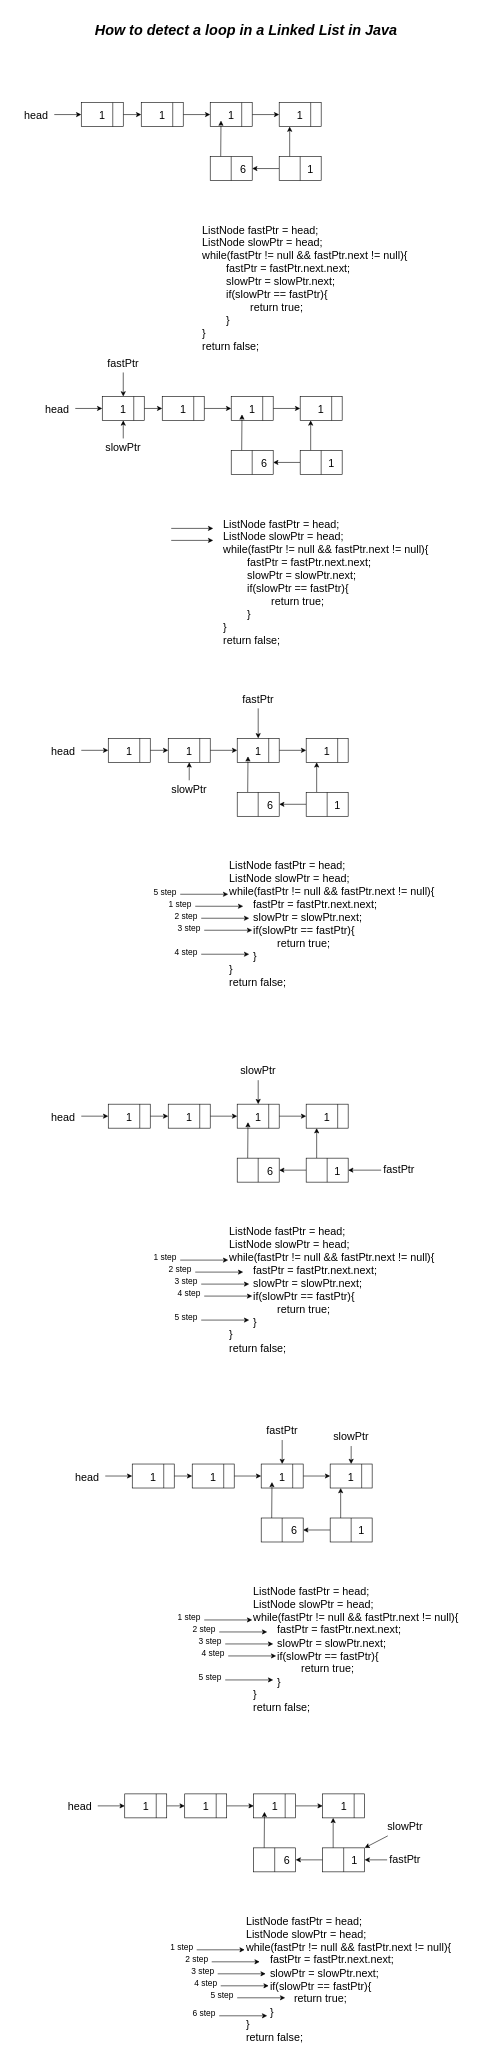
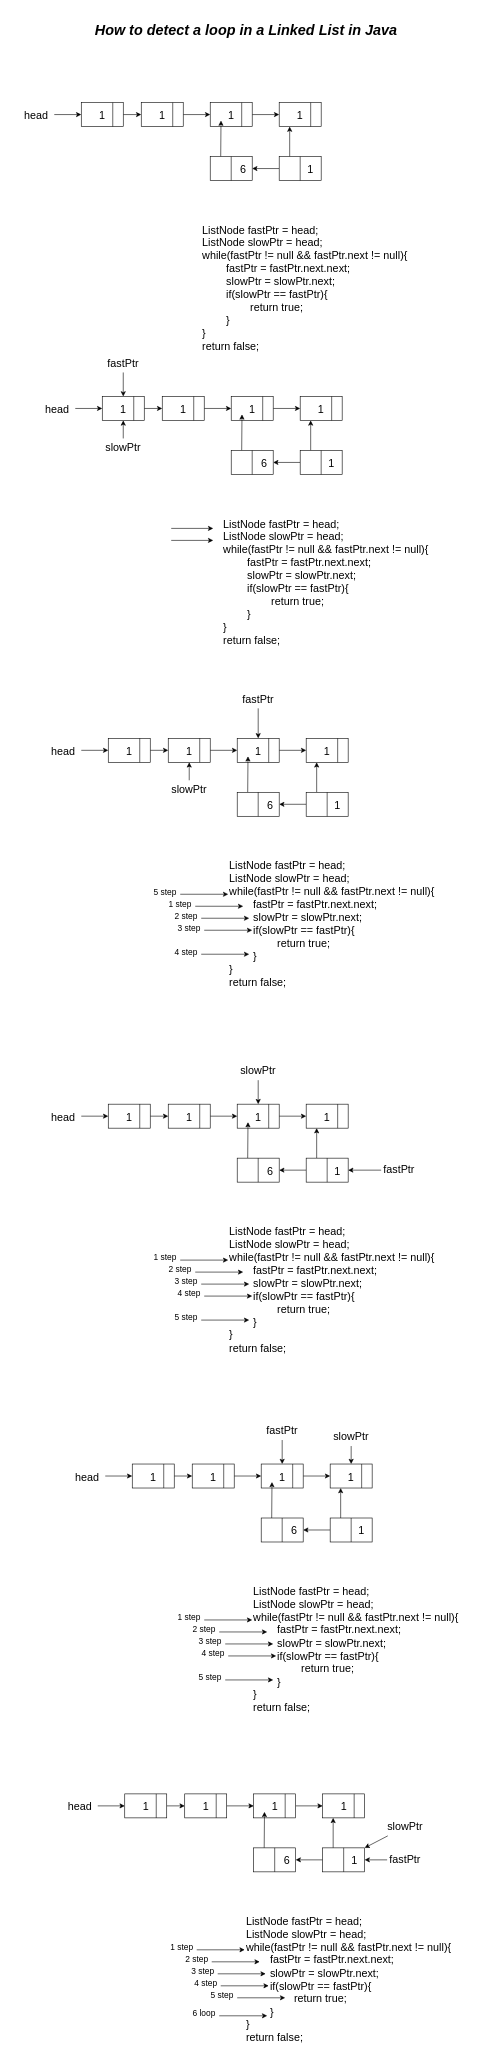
node "6 step": label "6 step" -> "6 loop"
